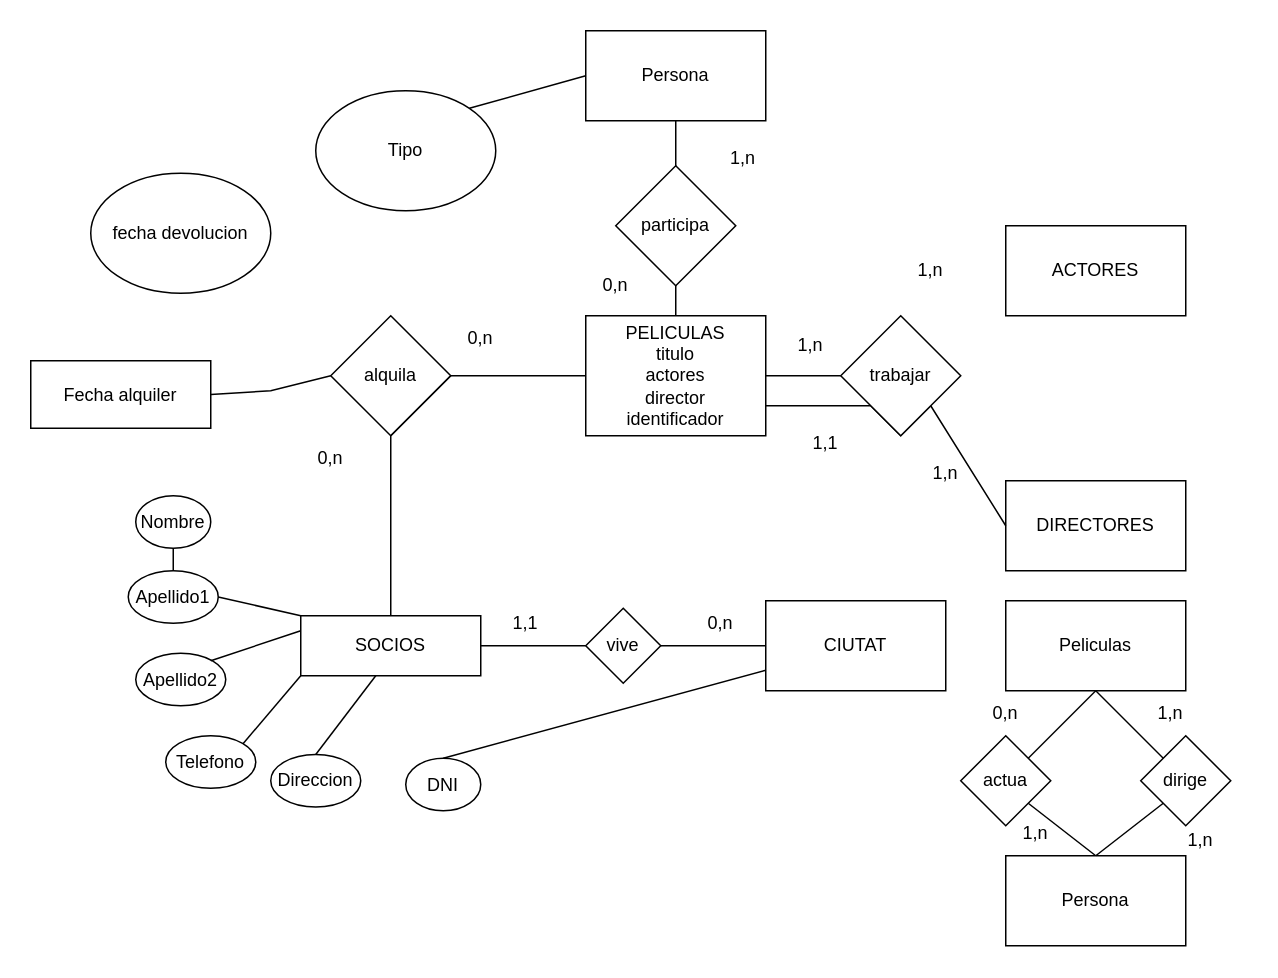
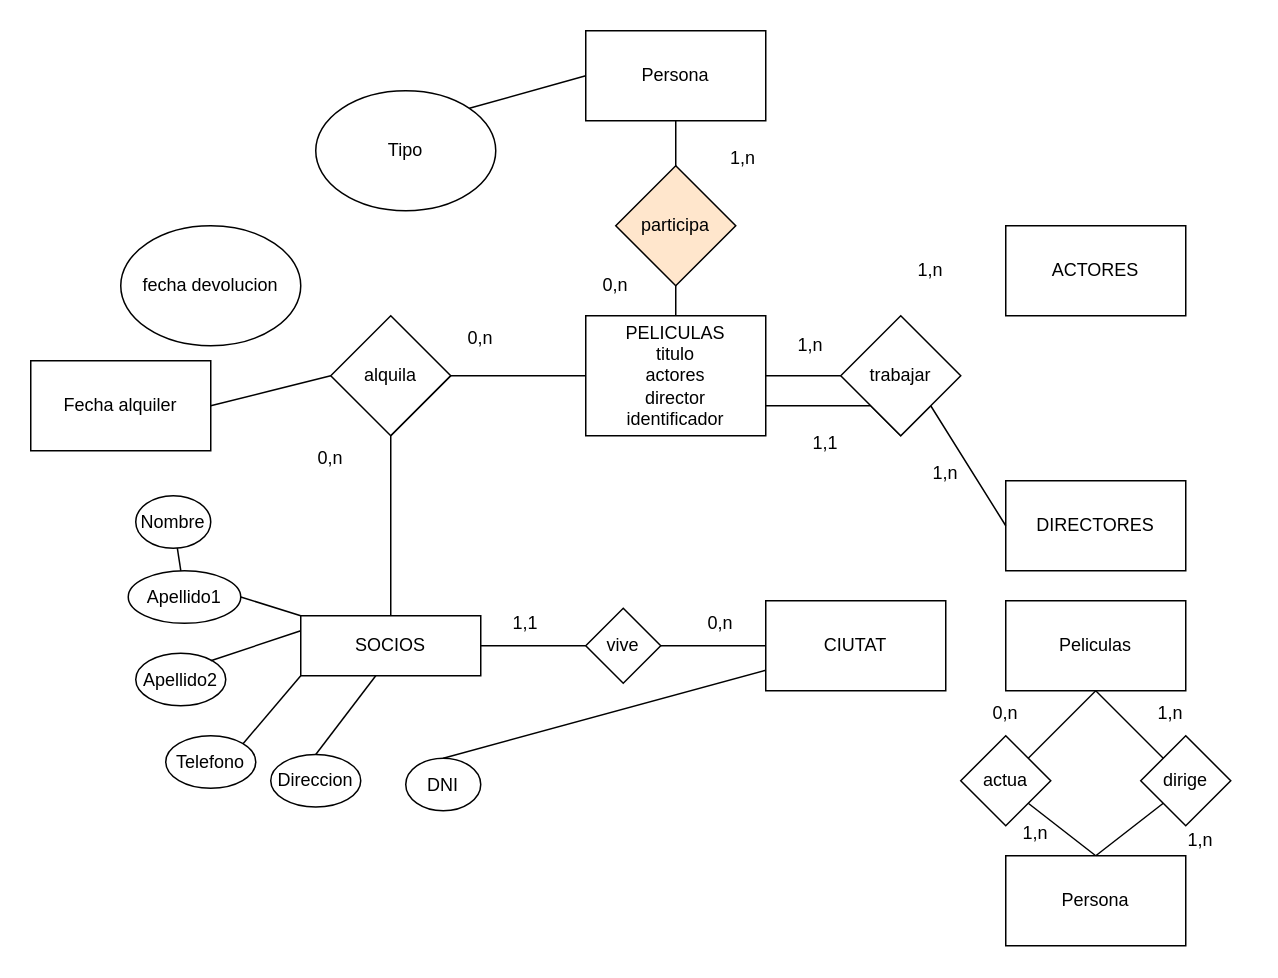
node "participa": fillcolor #ffffff -> #ffe6cc
node "fecha devolucion": moved (181, 233) -> (211, 286)
node "Fecha alquiler": size 180x68 -> 180x90
node "Apellido1": size 90x53 -> 113x53
